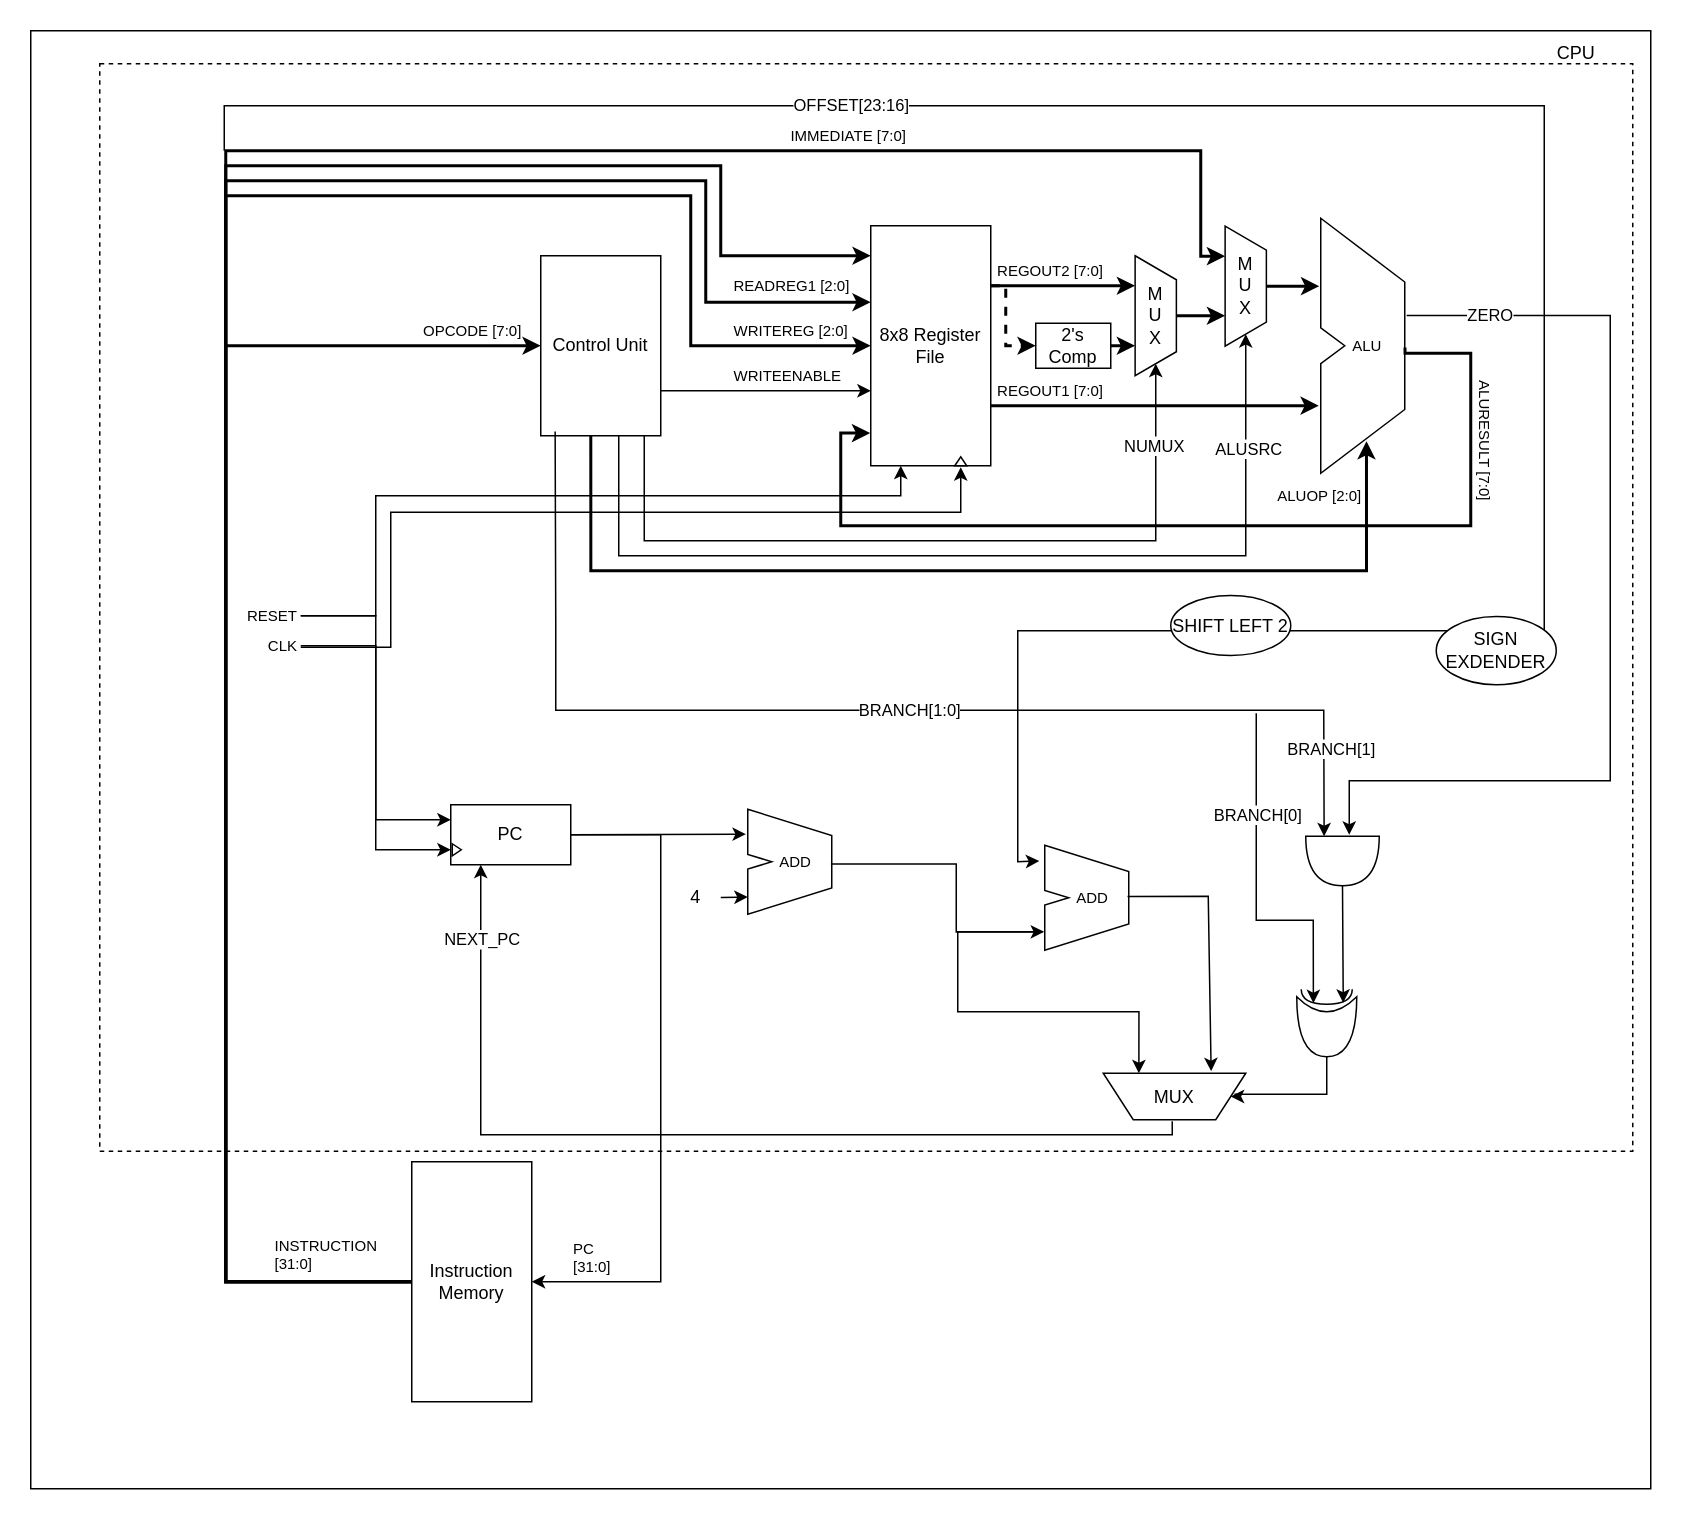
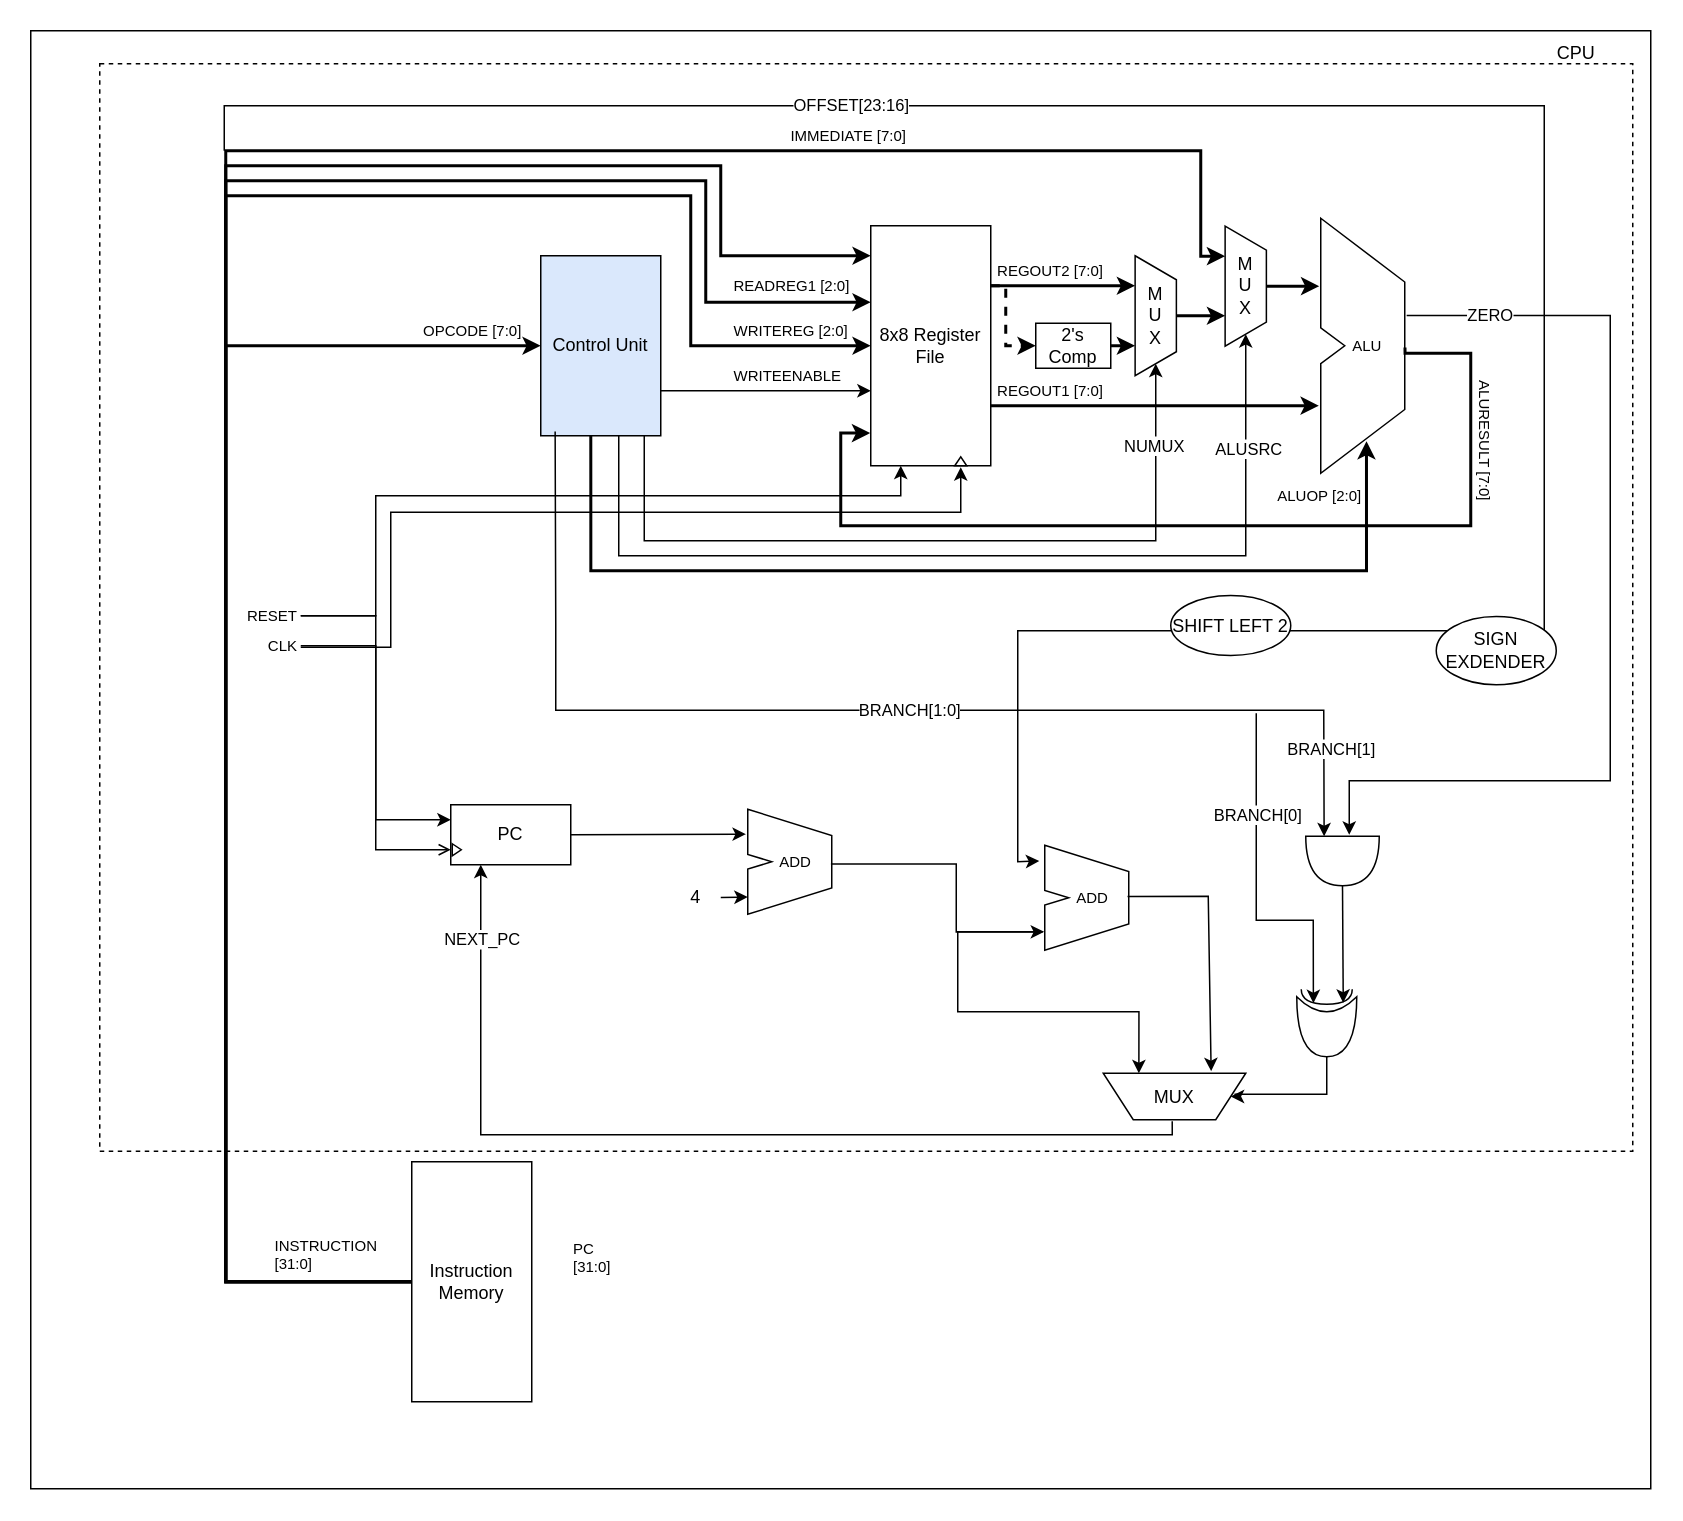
node "Control Unit": fillcolor #ffffff -> #dae8fc
edge "CLK" -> "PC": arrowhead classic -> open
edge "PC" -> "Instruction Memory": removed
